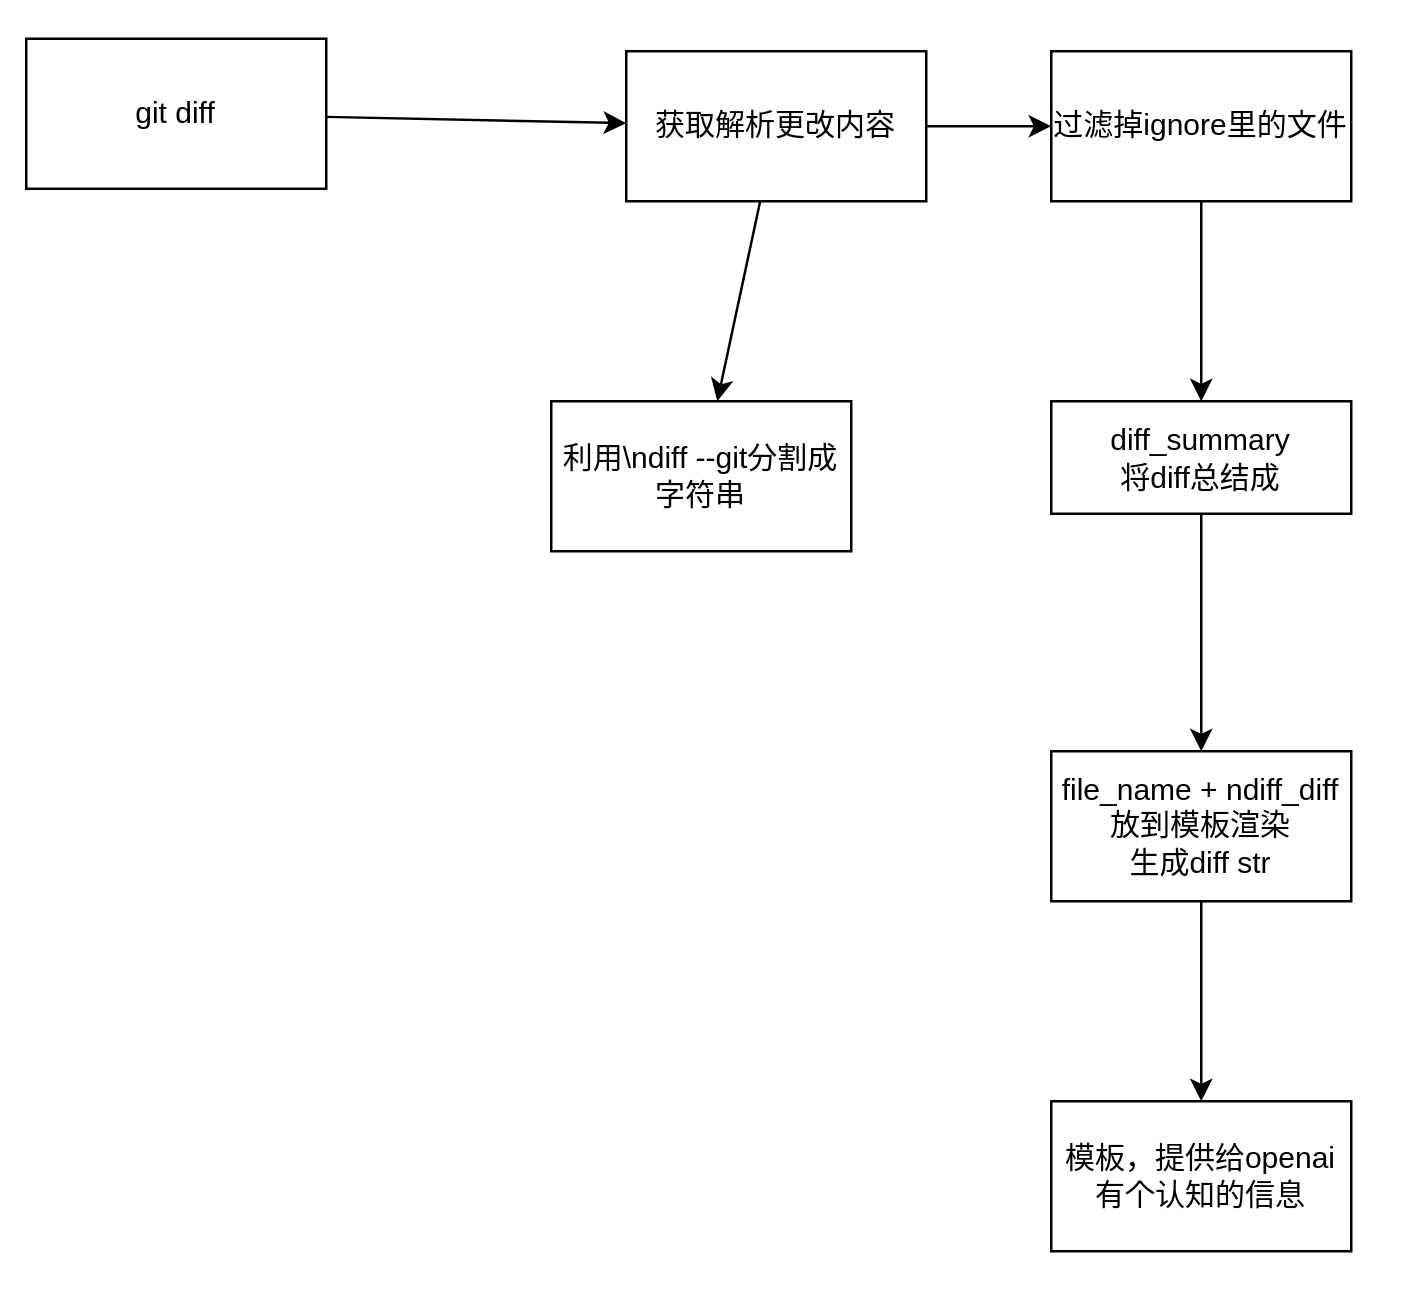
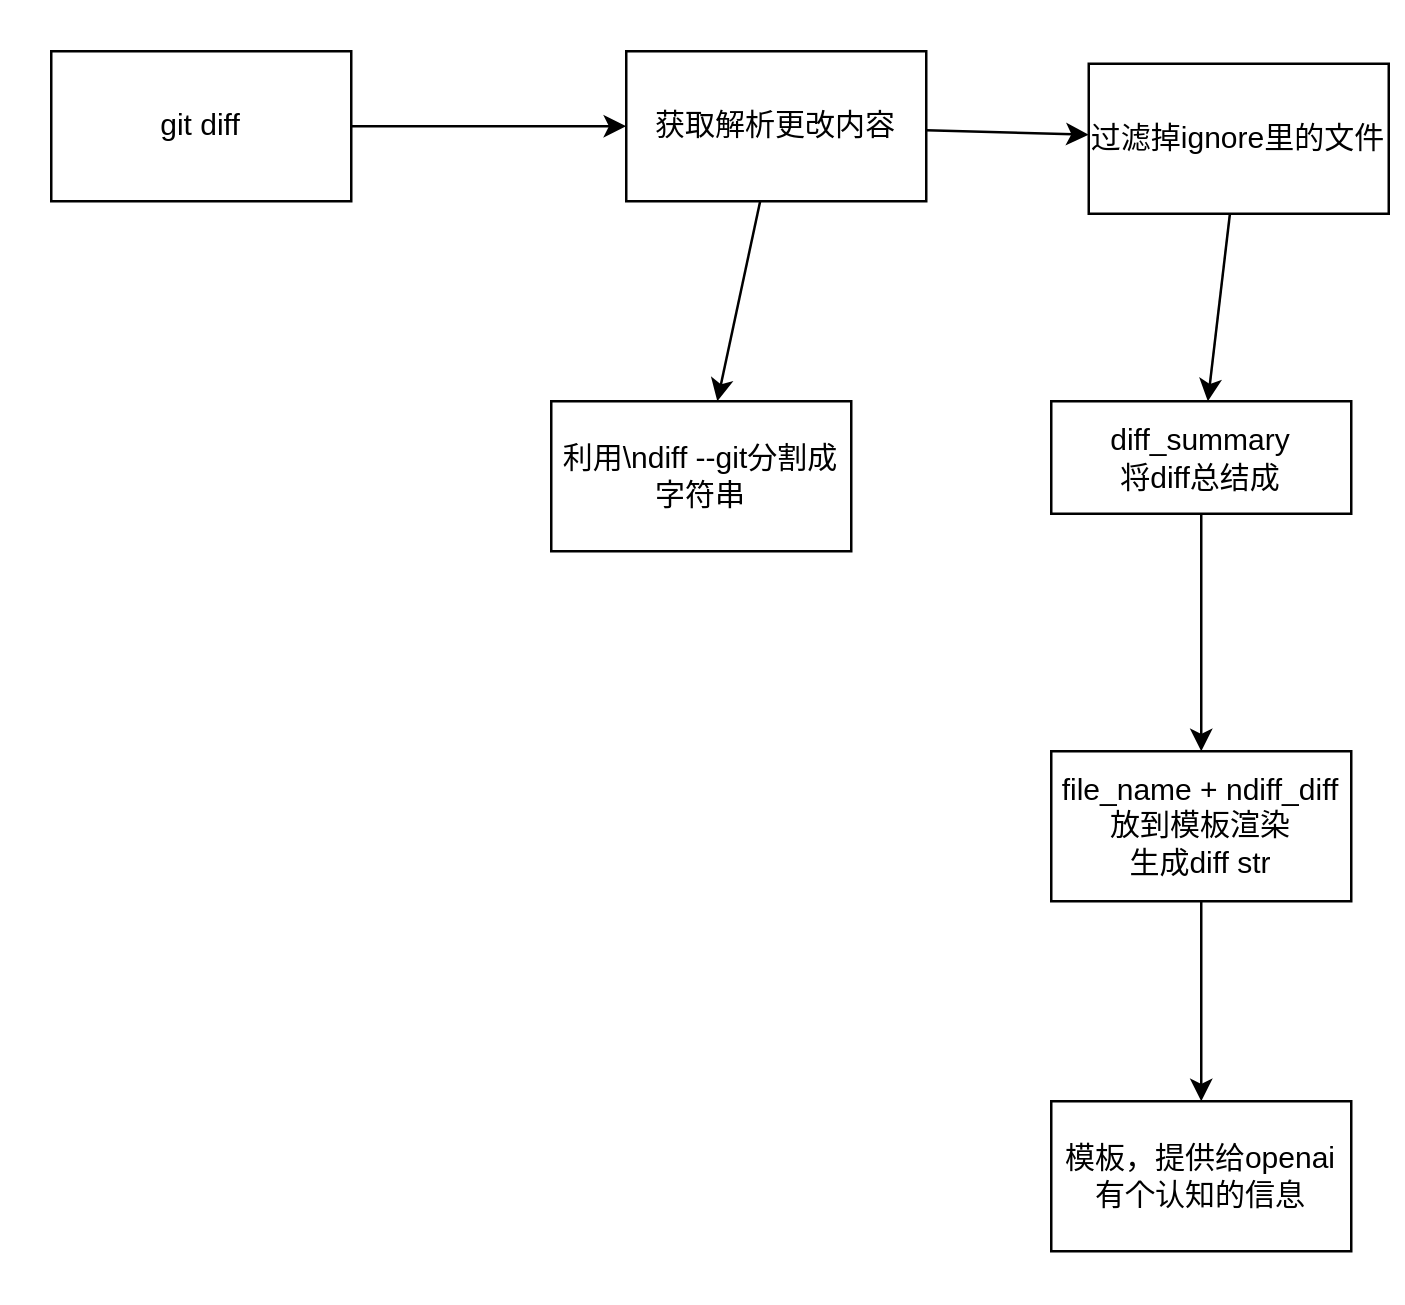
node "git diff": moved (176, 114) -> (201, 126)
node "过滤掉ignore里的文件": moved (1201, 126) -> (1239, 139)
